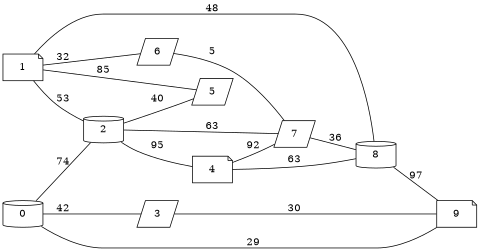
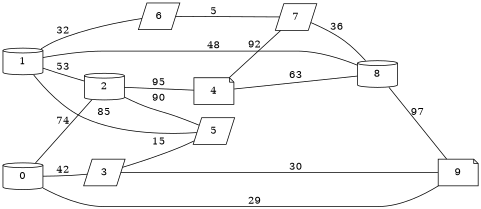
node "1": shape note -> cylinder
edge "5" -- "2": label "40" -> "90"
edge "2" -- "7": removed, label "63"
edge "5" -- "3": added, label "15"
